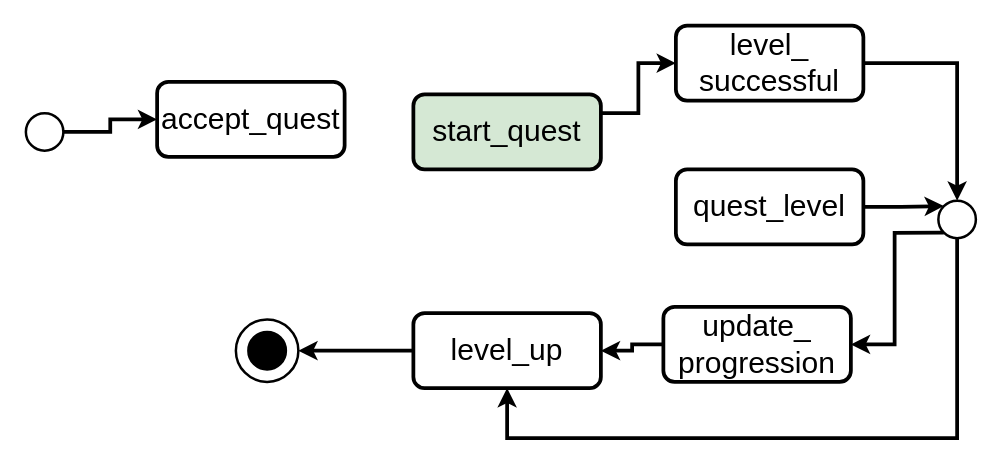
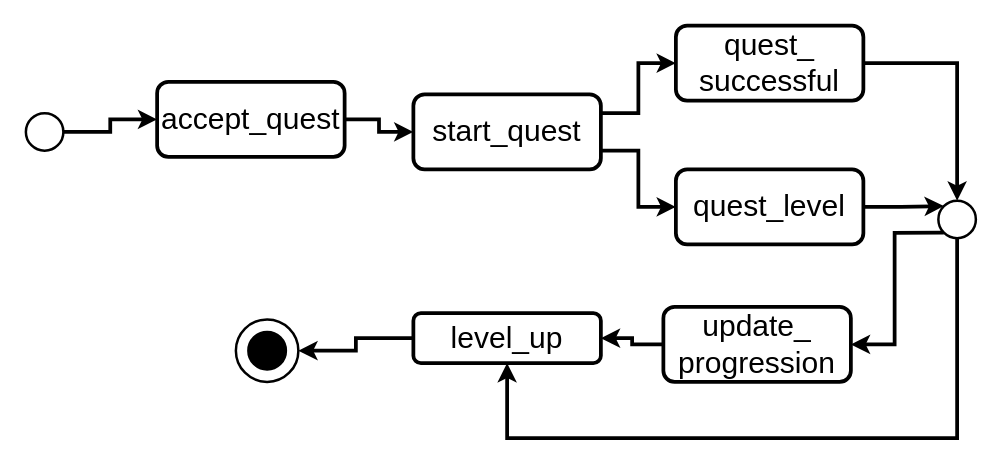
node "level_ successful": label "level_ successful" -> "quest_ successful"
edge "accept_quest" -> "start_quest": added
node "start_quest": fillcolor #d5e8d4 -> #ffffff
edge "start_quest" -> "quest_level": added
node "level_up": size 188x75 -> 188x50
